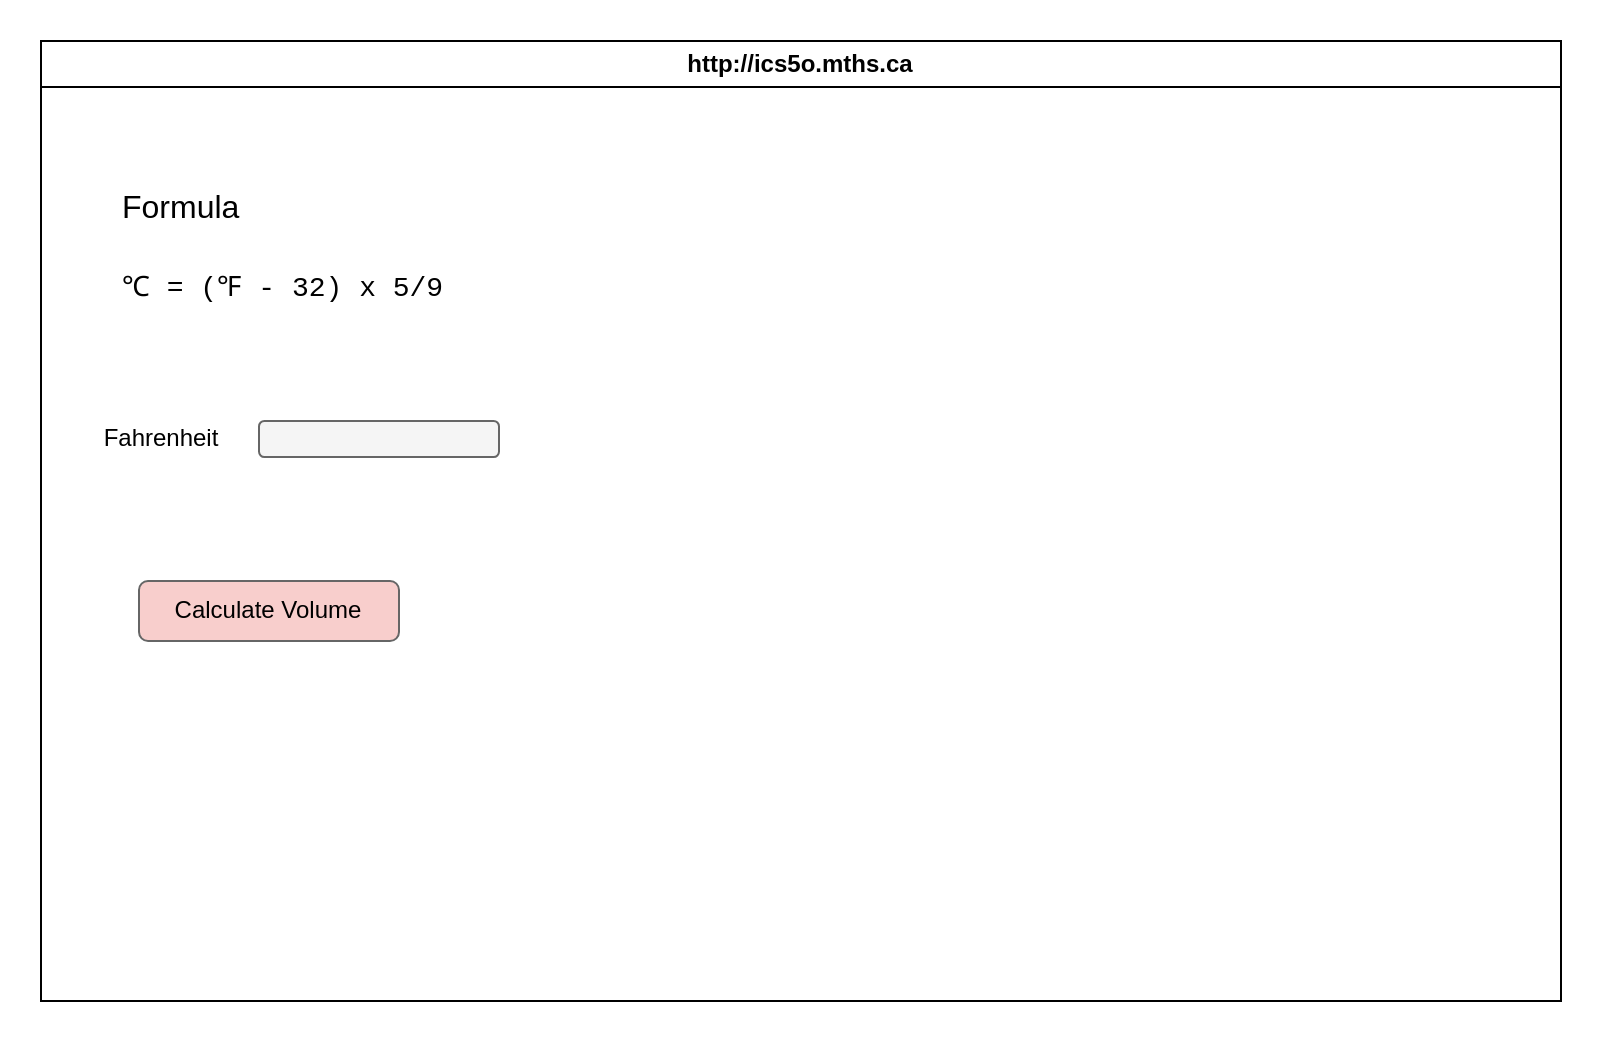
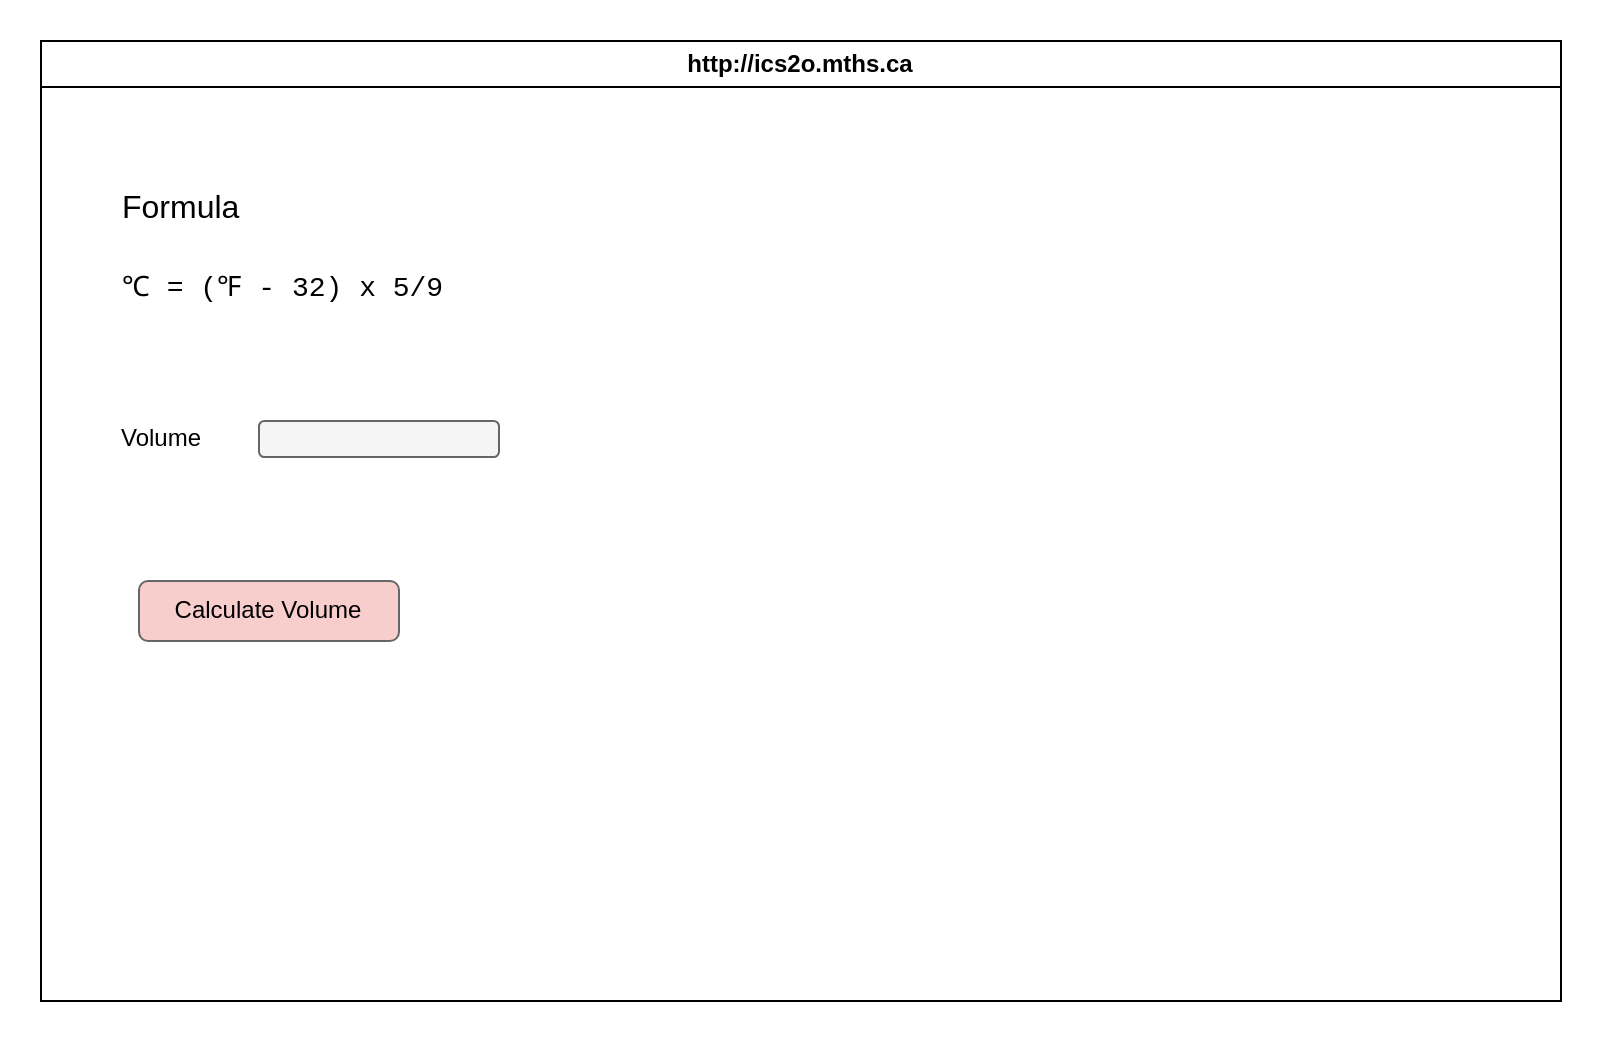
node "http://ics5o.mths.ca": label "http://ics5o.mths.ca" -> "http://ics2o.mths.ca"
node "Fahrenheit": label "Fahrenheit" -> "Volume"
